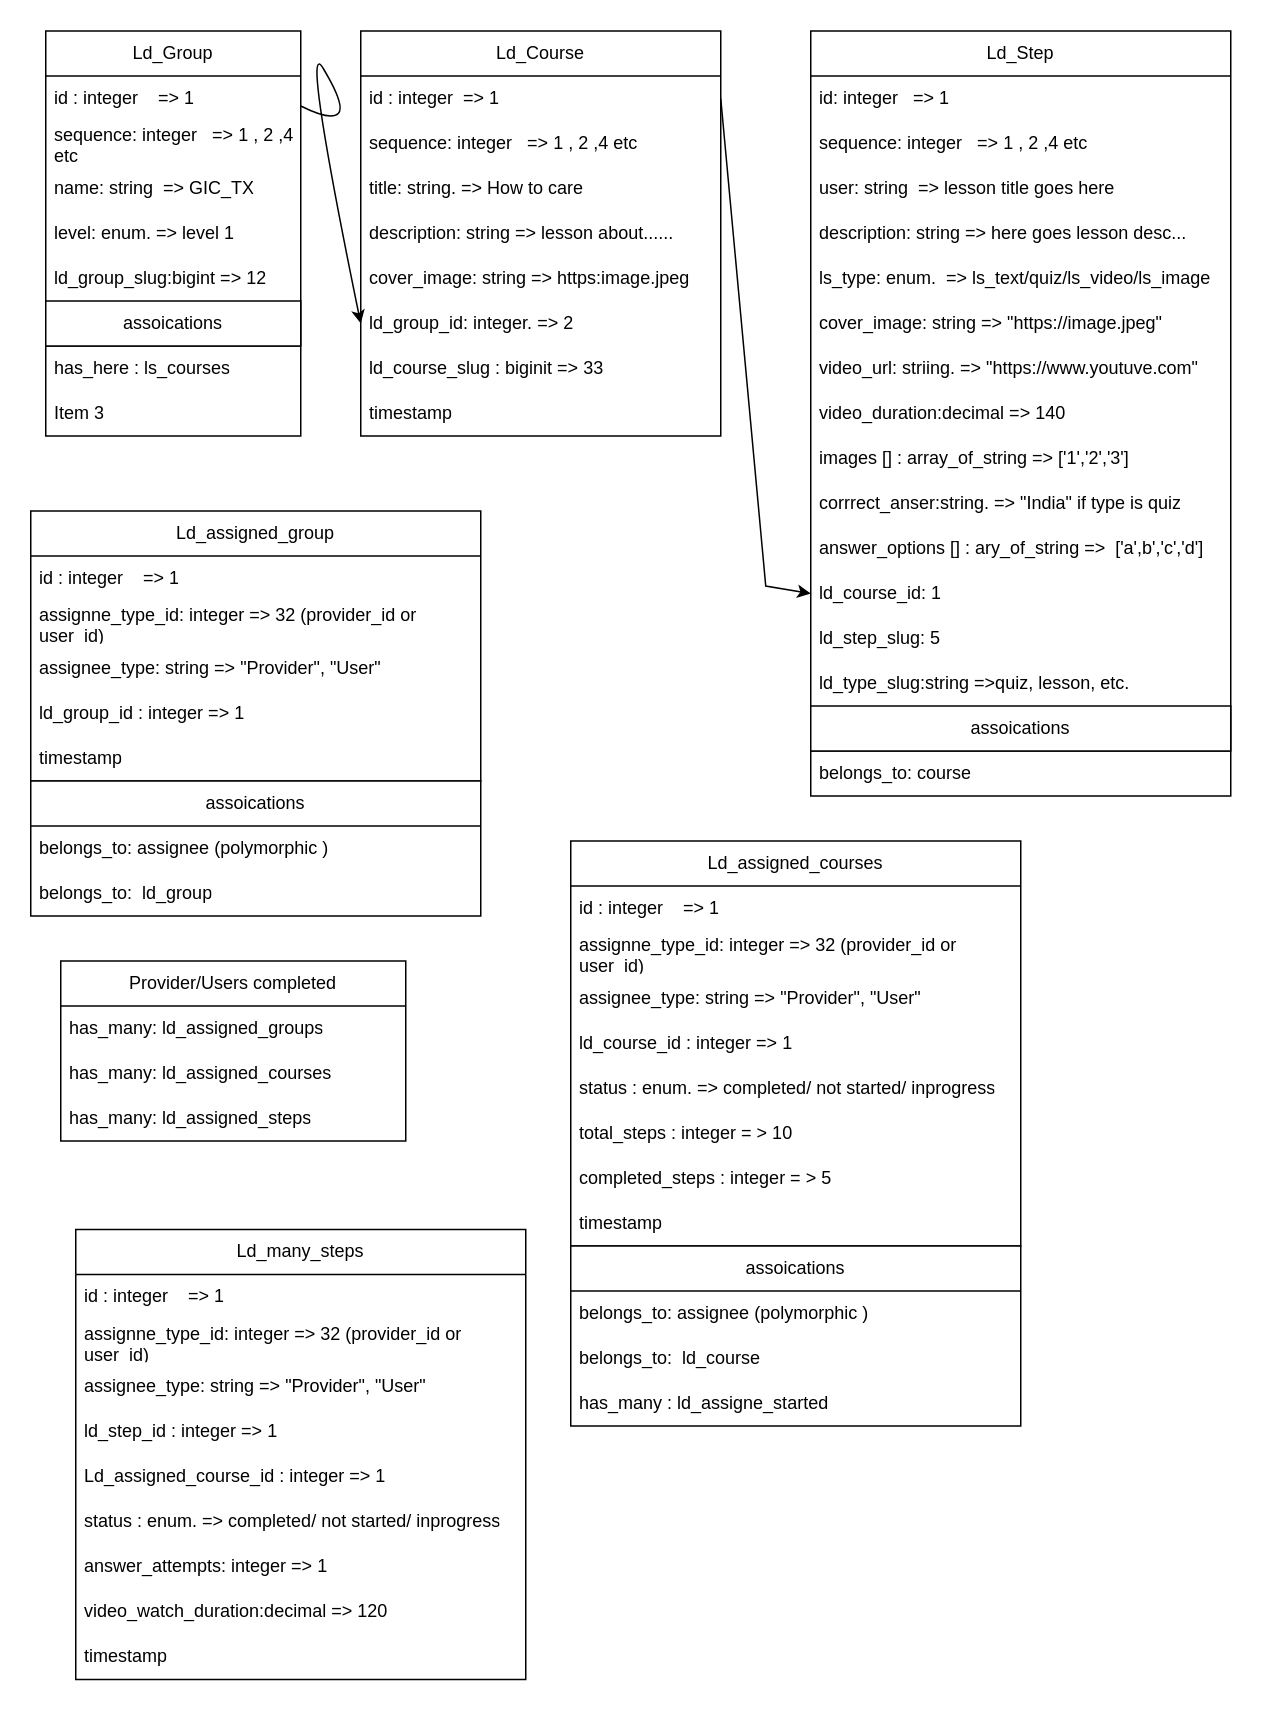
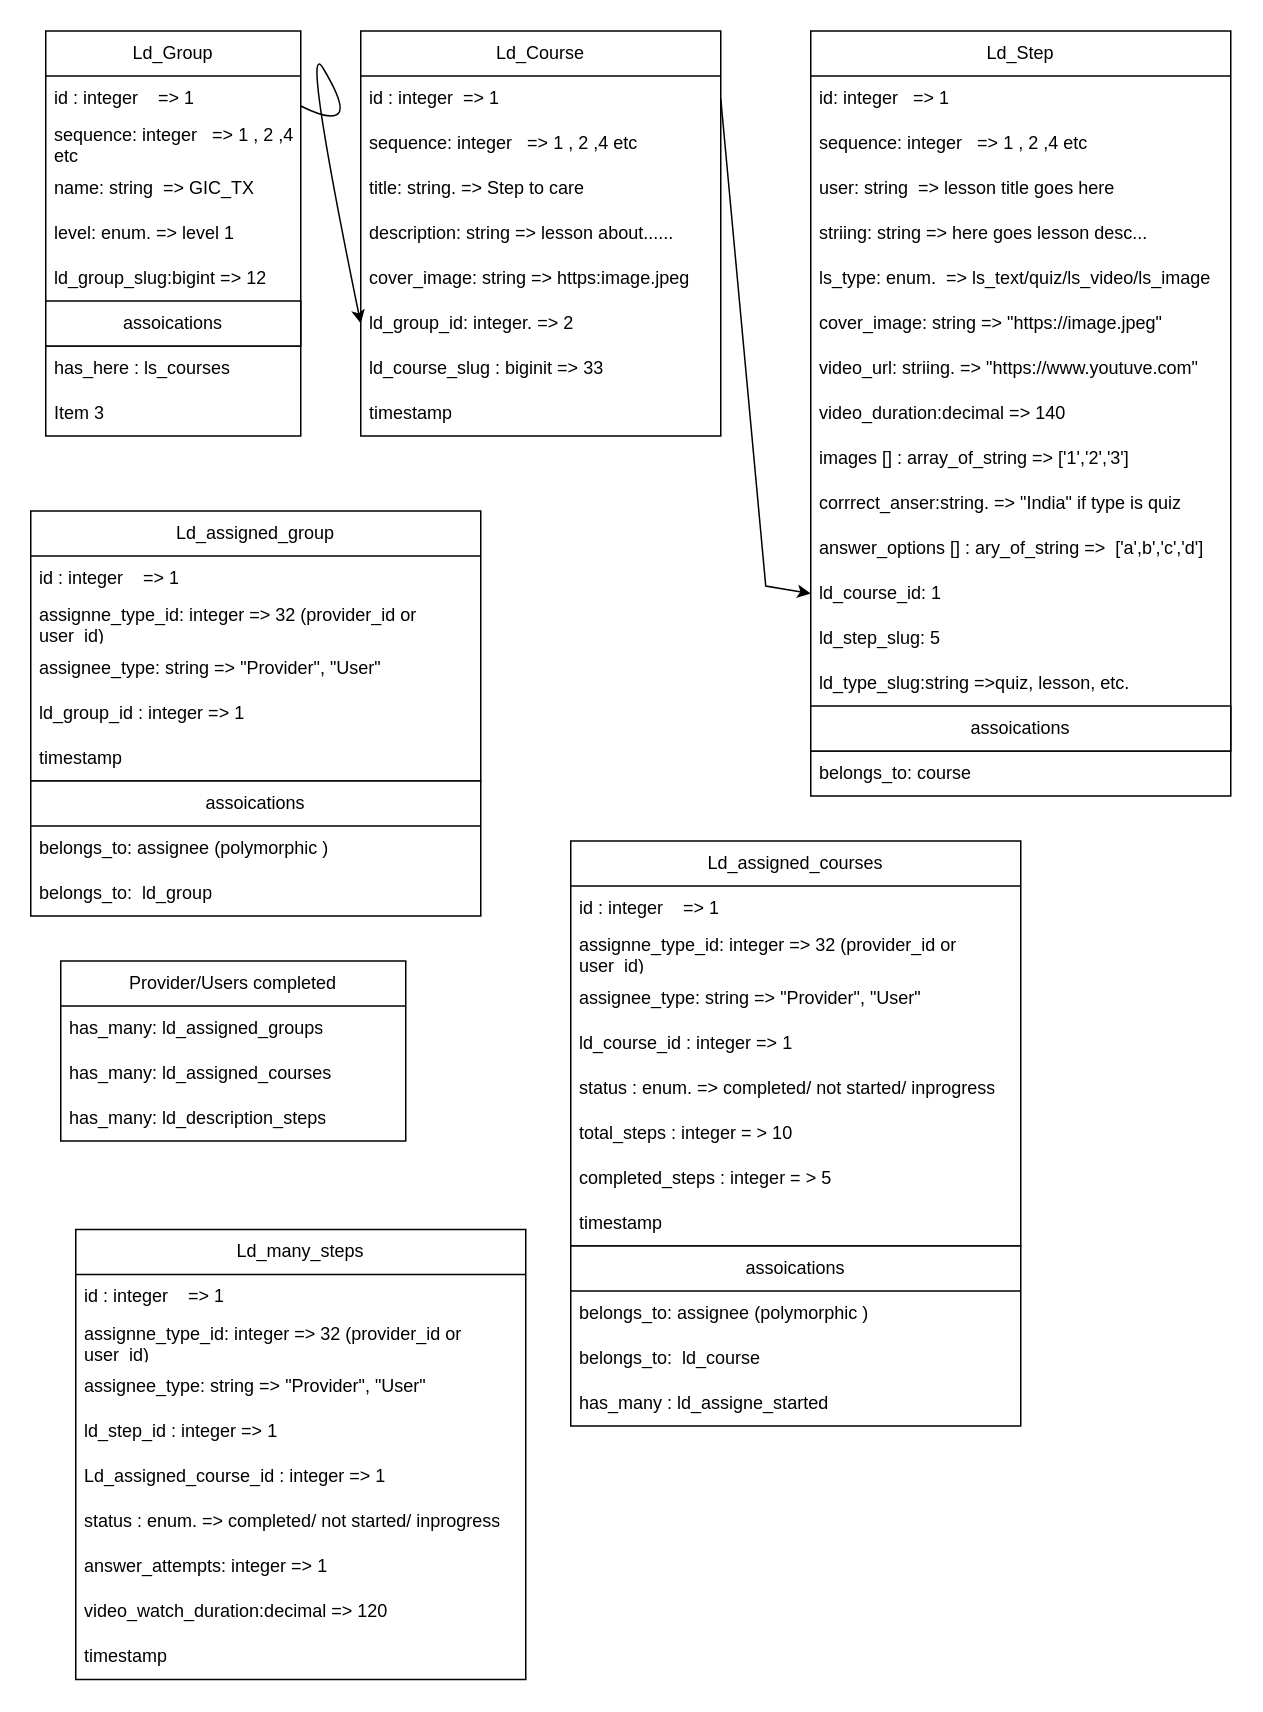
node "title: string. => How to care": label "title: string. => How to care" -> "title: string. => Step to care"
node "description: string => here goes lesson desc...": label "description: string => here goes lesson desc..." -> "striing: string => here goes lesson desc..."
node "has_many: ld_assigned_steps": label "has_many: ld_assigned_steps" -> "has_many: ld_description_steps"
